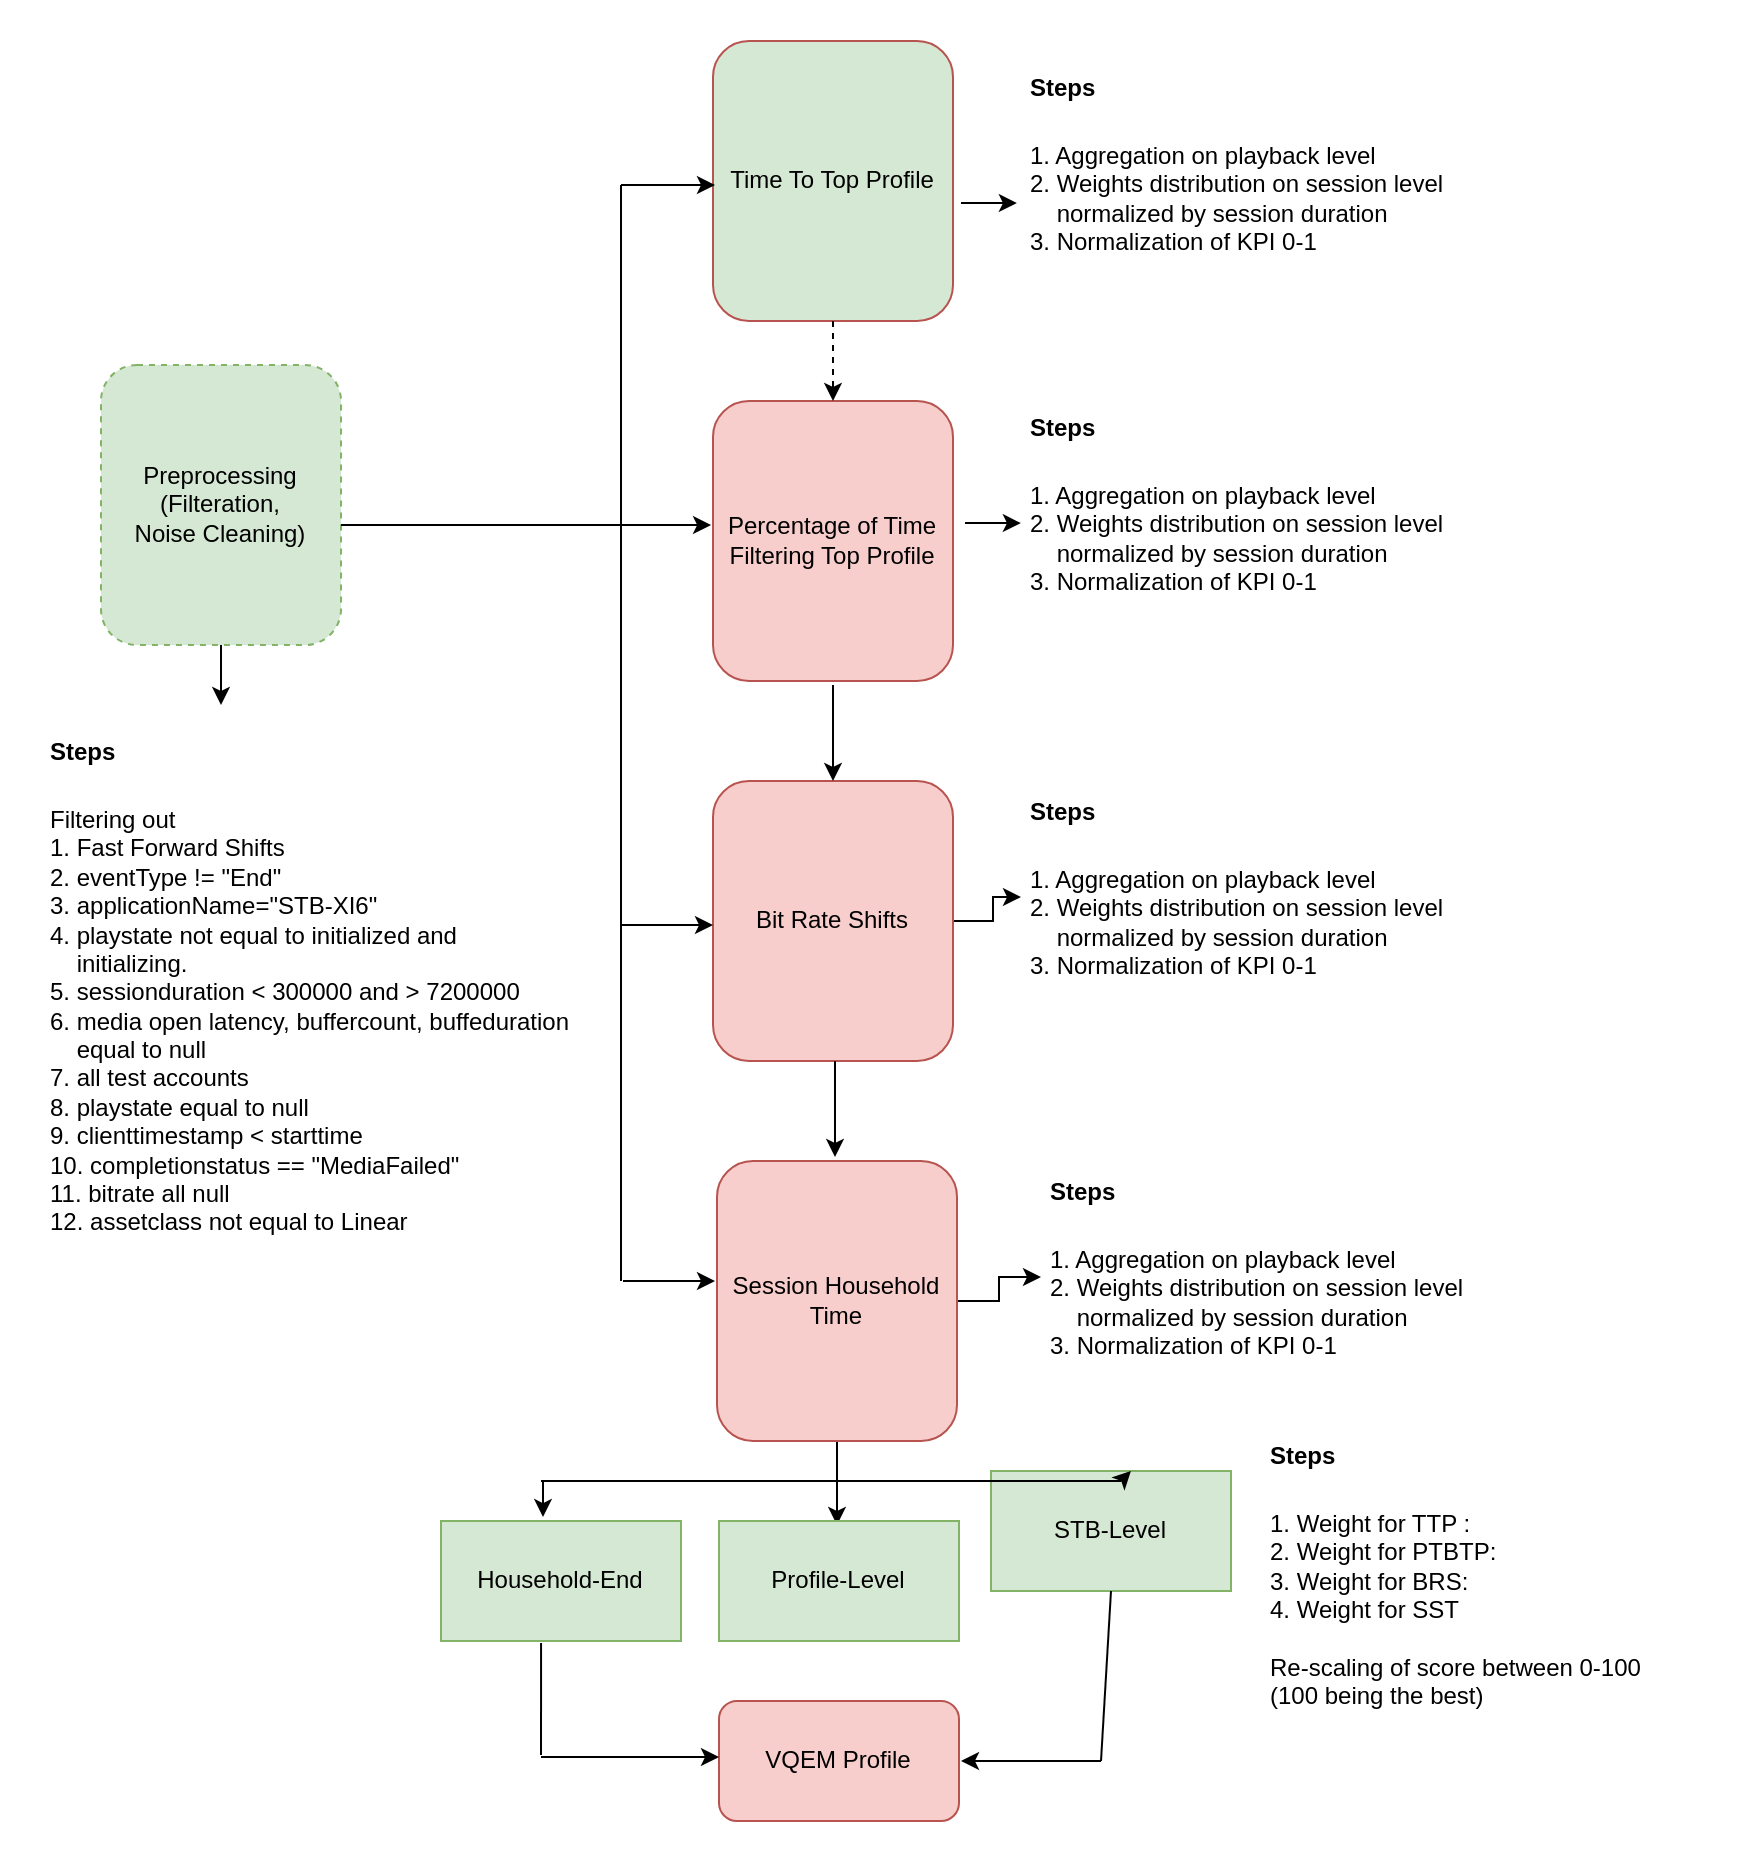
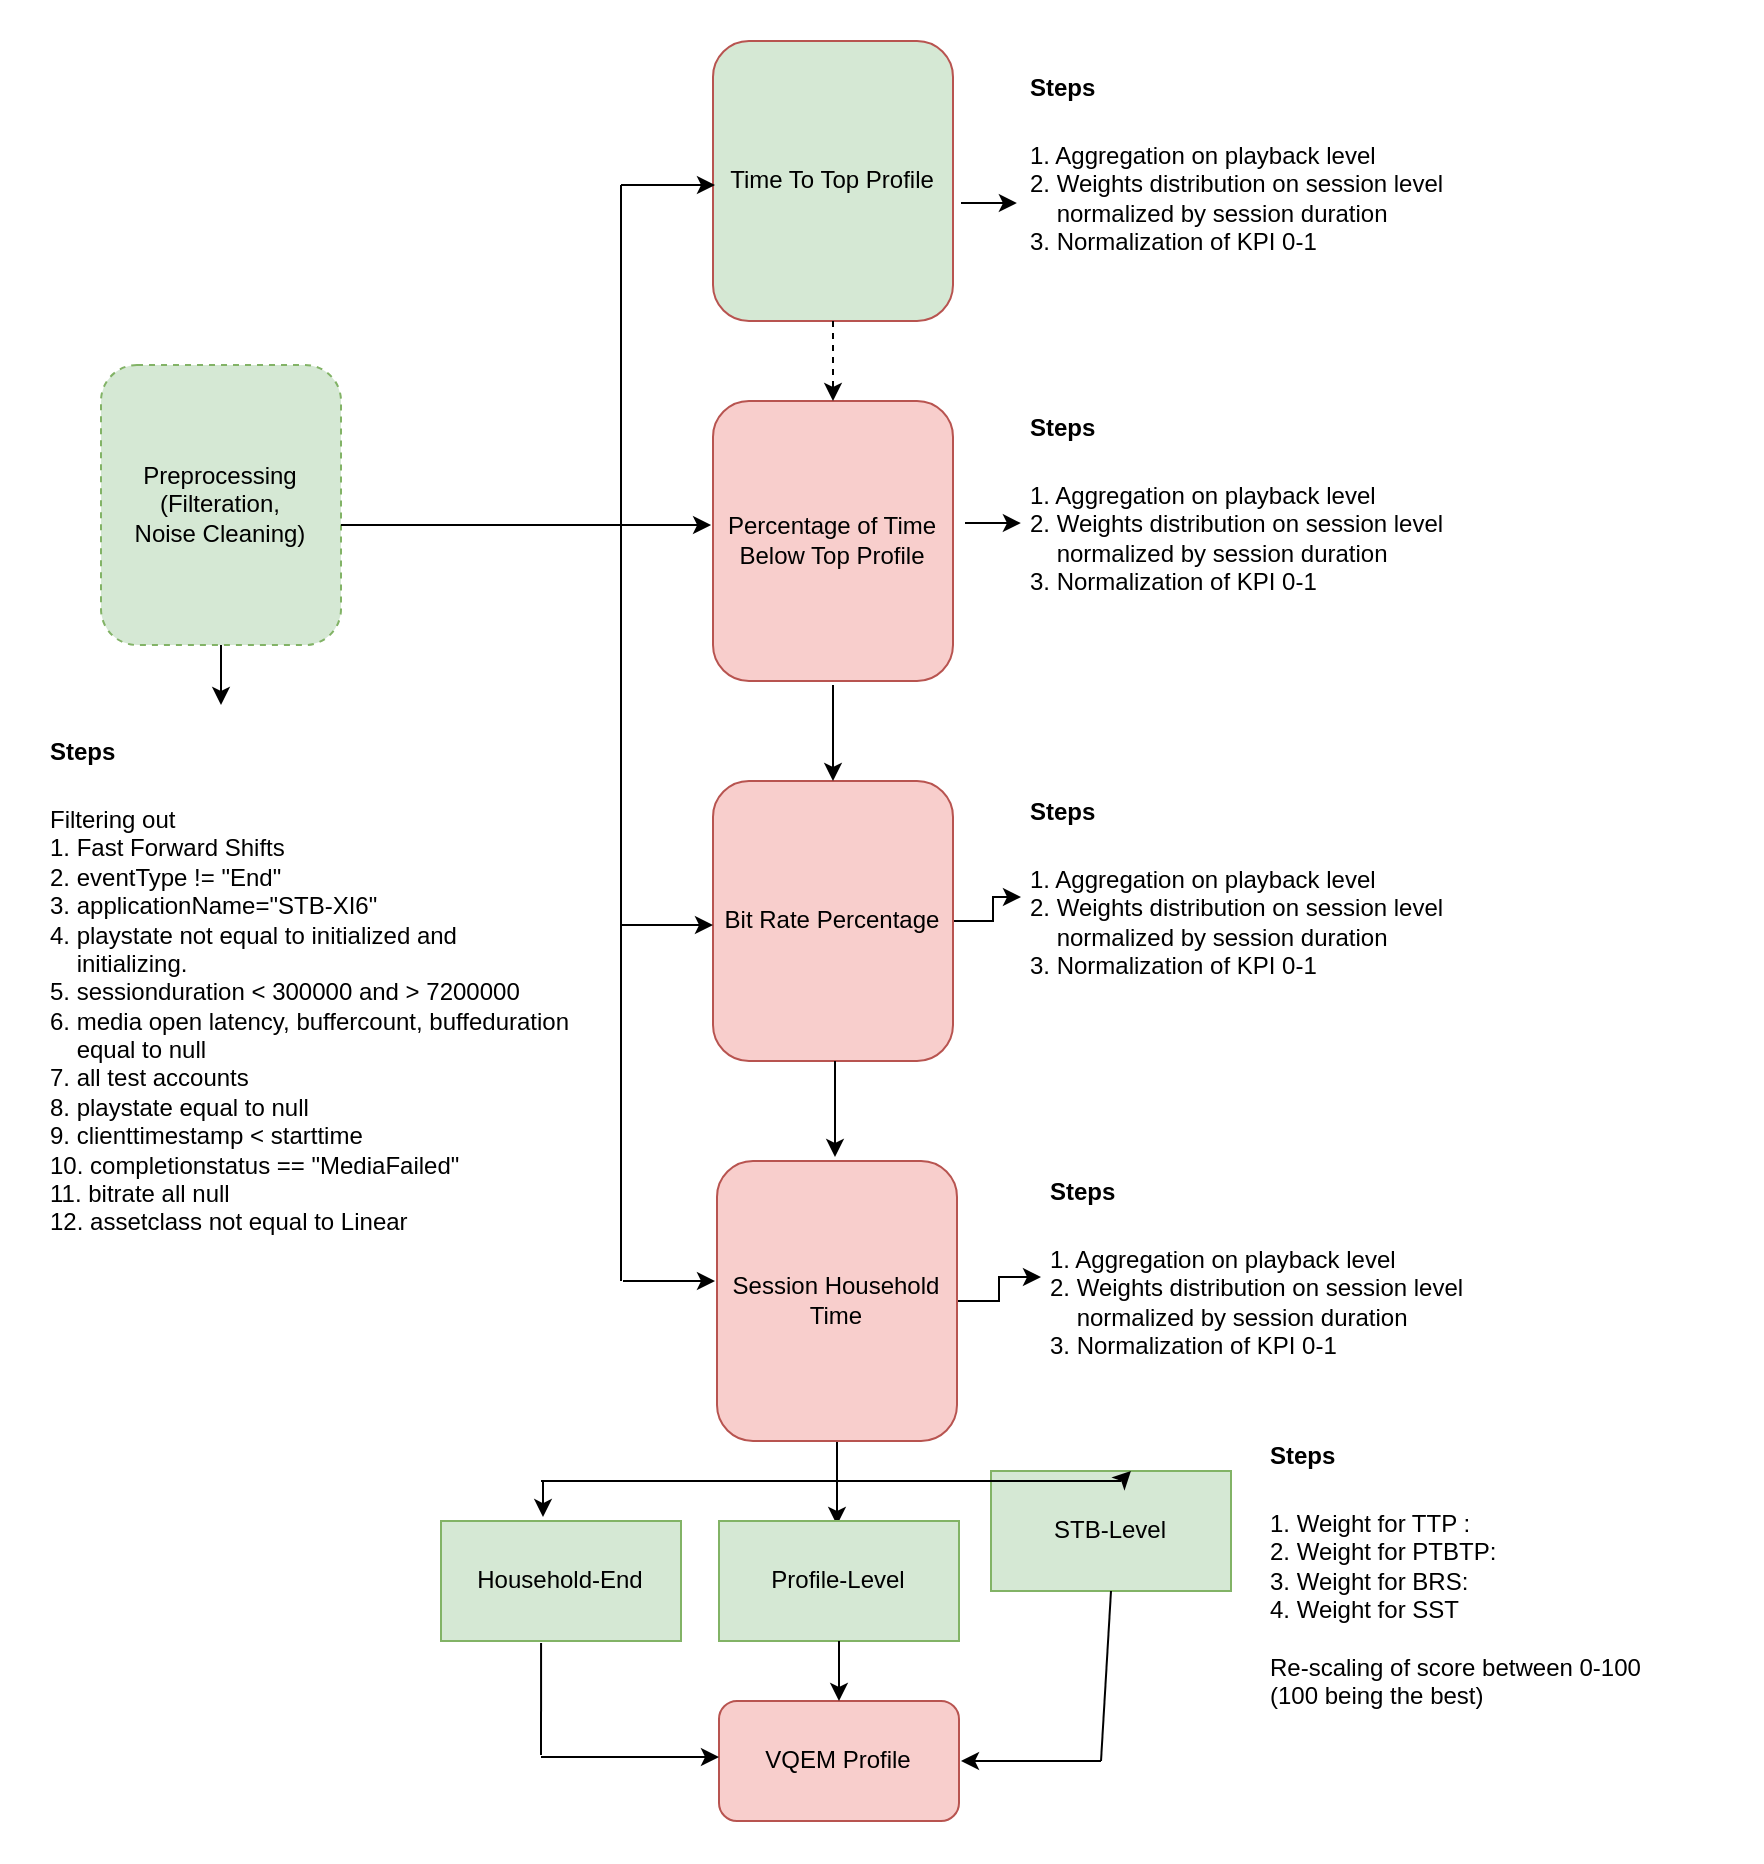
node "Percentage of Time Filtering Top Profile": label "Percentage of Time Filtering Top Profile" -> "Percentage of Time Below Top Profile"
node "Bit Rate Shifts": label "Bit Rate Shifts" -> "Bit Rate Percentage"
edge "Profile-Level" -> "VQEM Profile": added
